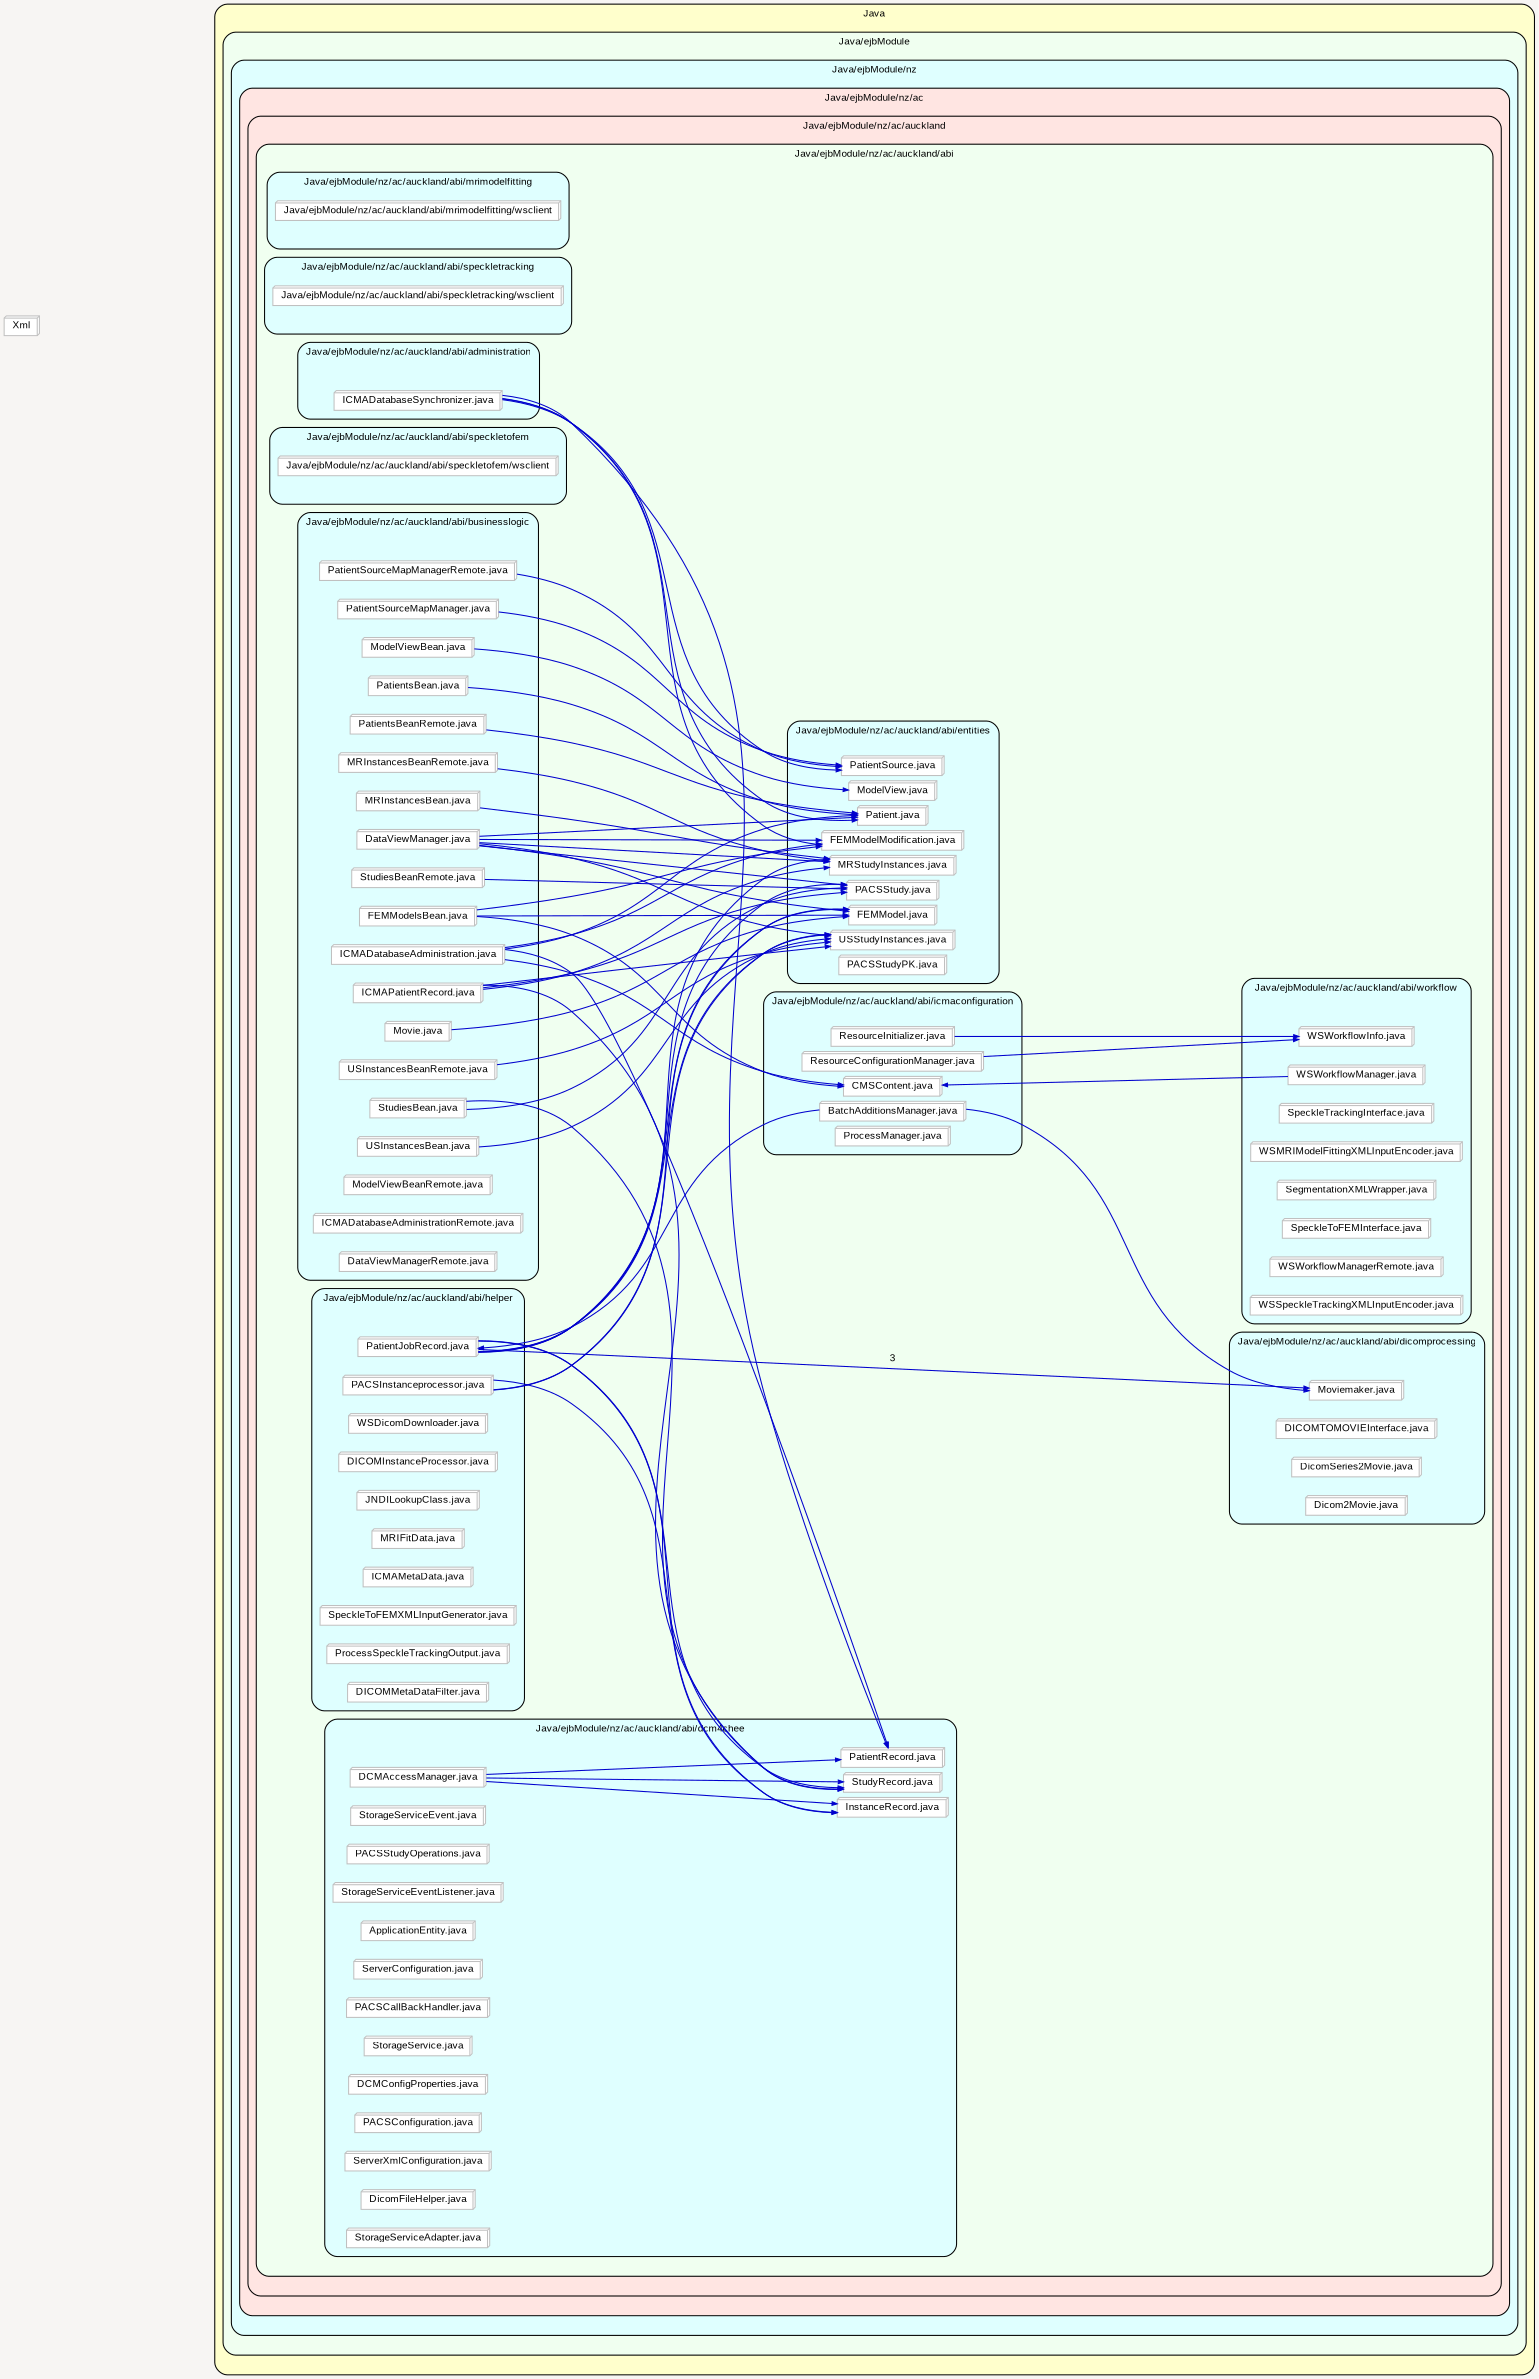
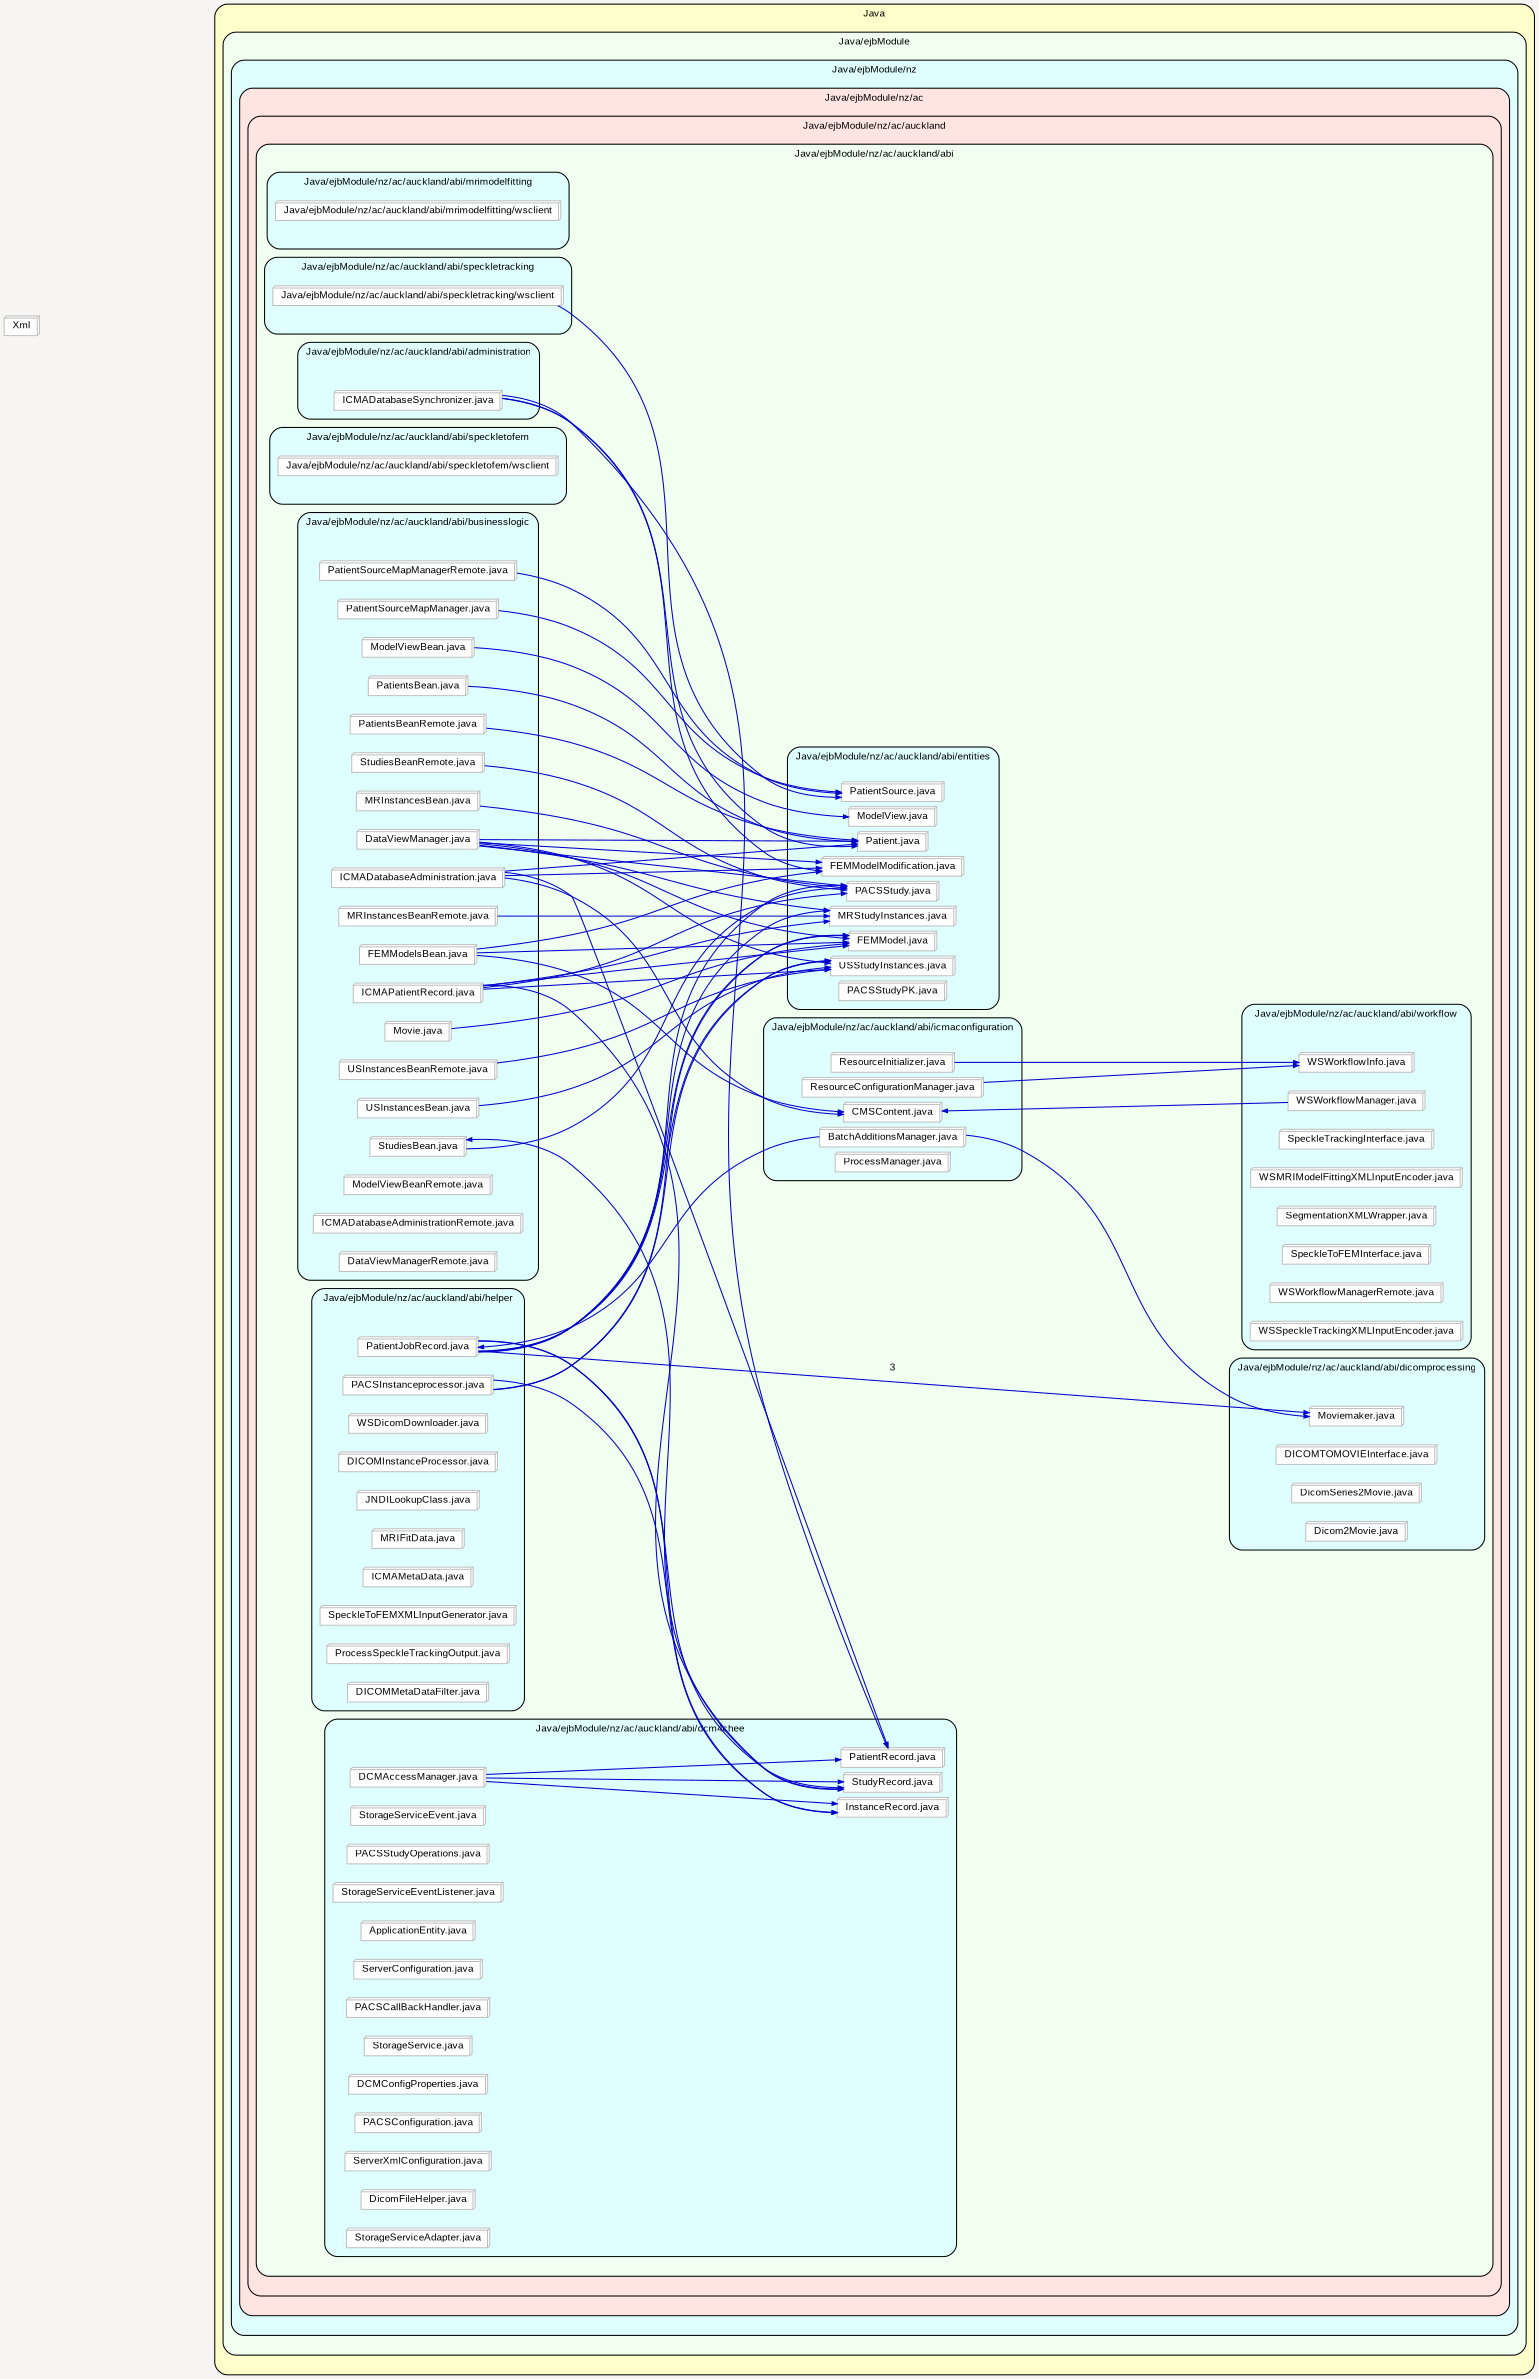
edge "ICMADatabaseSynchronizer.java" -> "PatientSource.java": now "Java/ejbModule/nz/ac/auckland/abi/speckletracking/wsclient" -> "PatientSource.java"
edge "MRInstancesBean.java" -> "MRStudyInstances.java": now "MRInstancesBean.java" -> "PACSStudy.java"
edge "ICMAPatientRecord.java" -> "FEMModel.java": added
edge "StudiesBean.java" -> "StudyRecord.java": reversed
